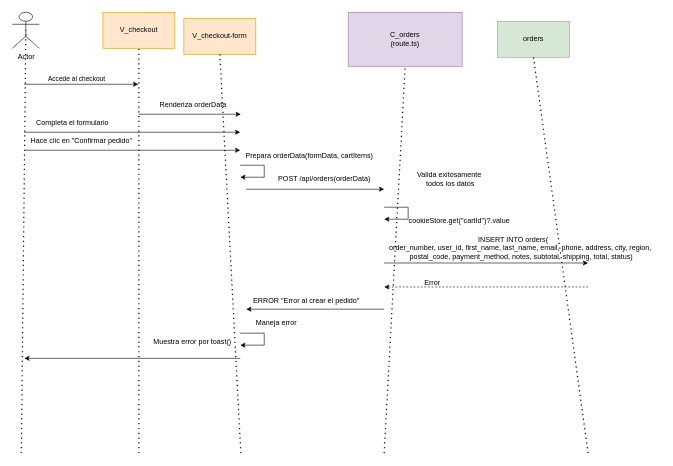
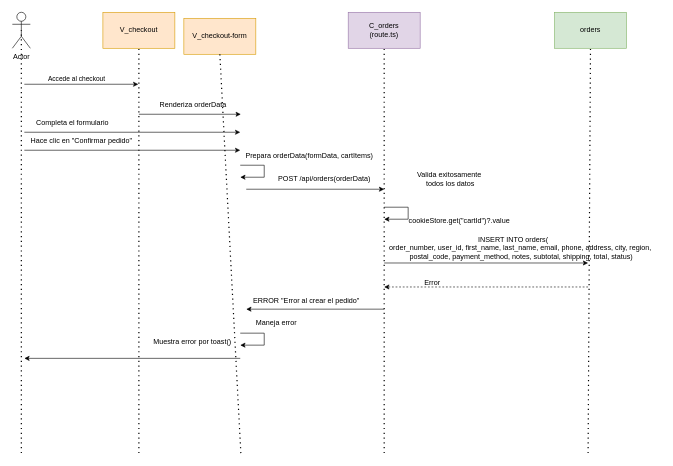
node "Actor": size 27x36 -> 18x36
node "C_orders (route.ts)": size 114x54 -> 72x36
node "orders": moved (534, 39) -> (591, 30)
